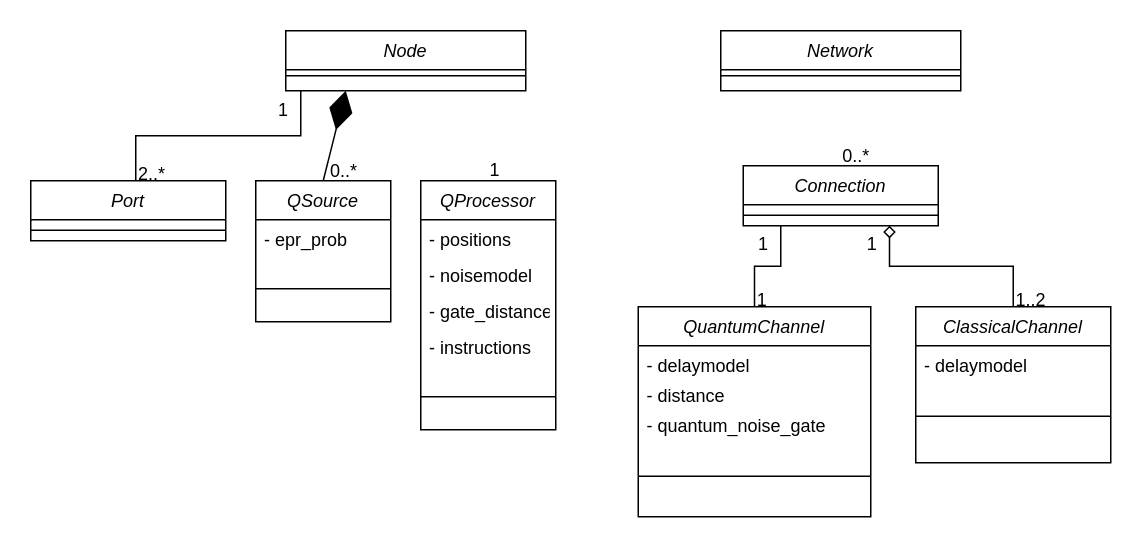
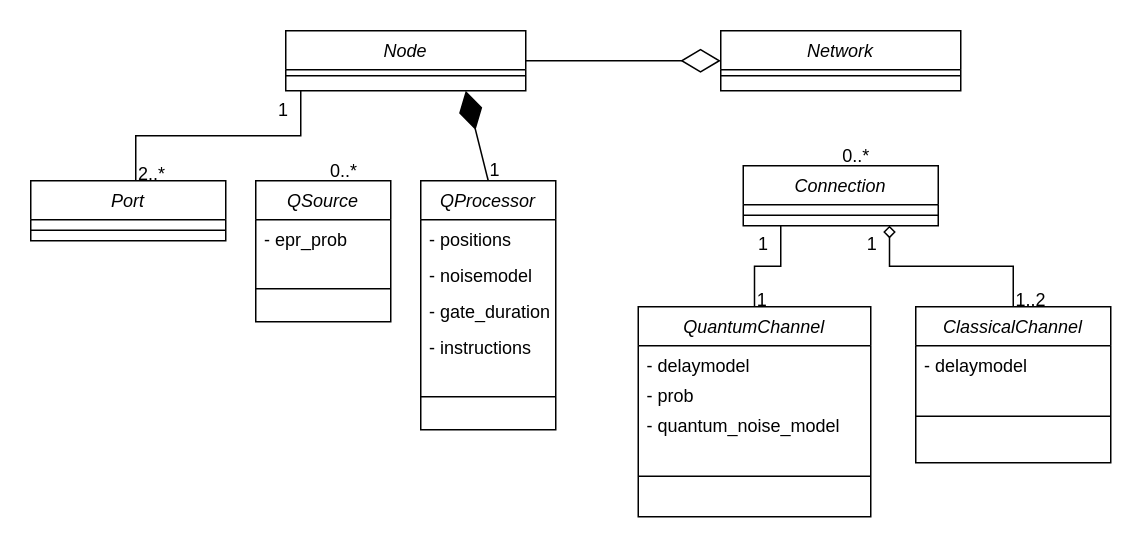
edge "Node" -> "Network": added
edge "QSource" -> "Node": removed
edge "QProcessor" -> "Node": added
node "- gate_distance": label "- gate_distance" -> "- gate_duration"
node "- distance": label "- distance" -> "- prob"
node "- quantum_noise_gate": label "- quantum_noise_gate" -> "- quantum_noise_model"
